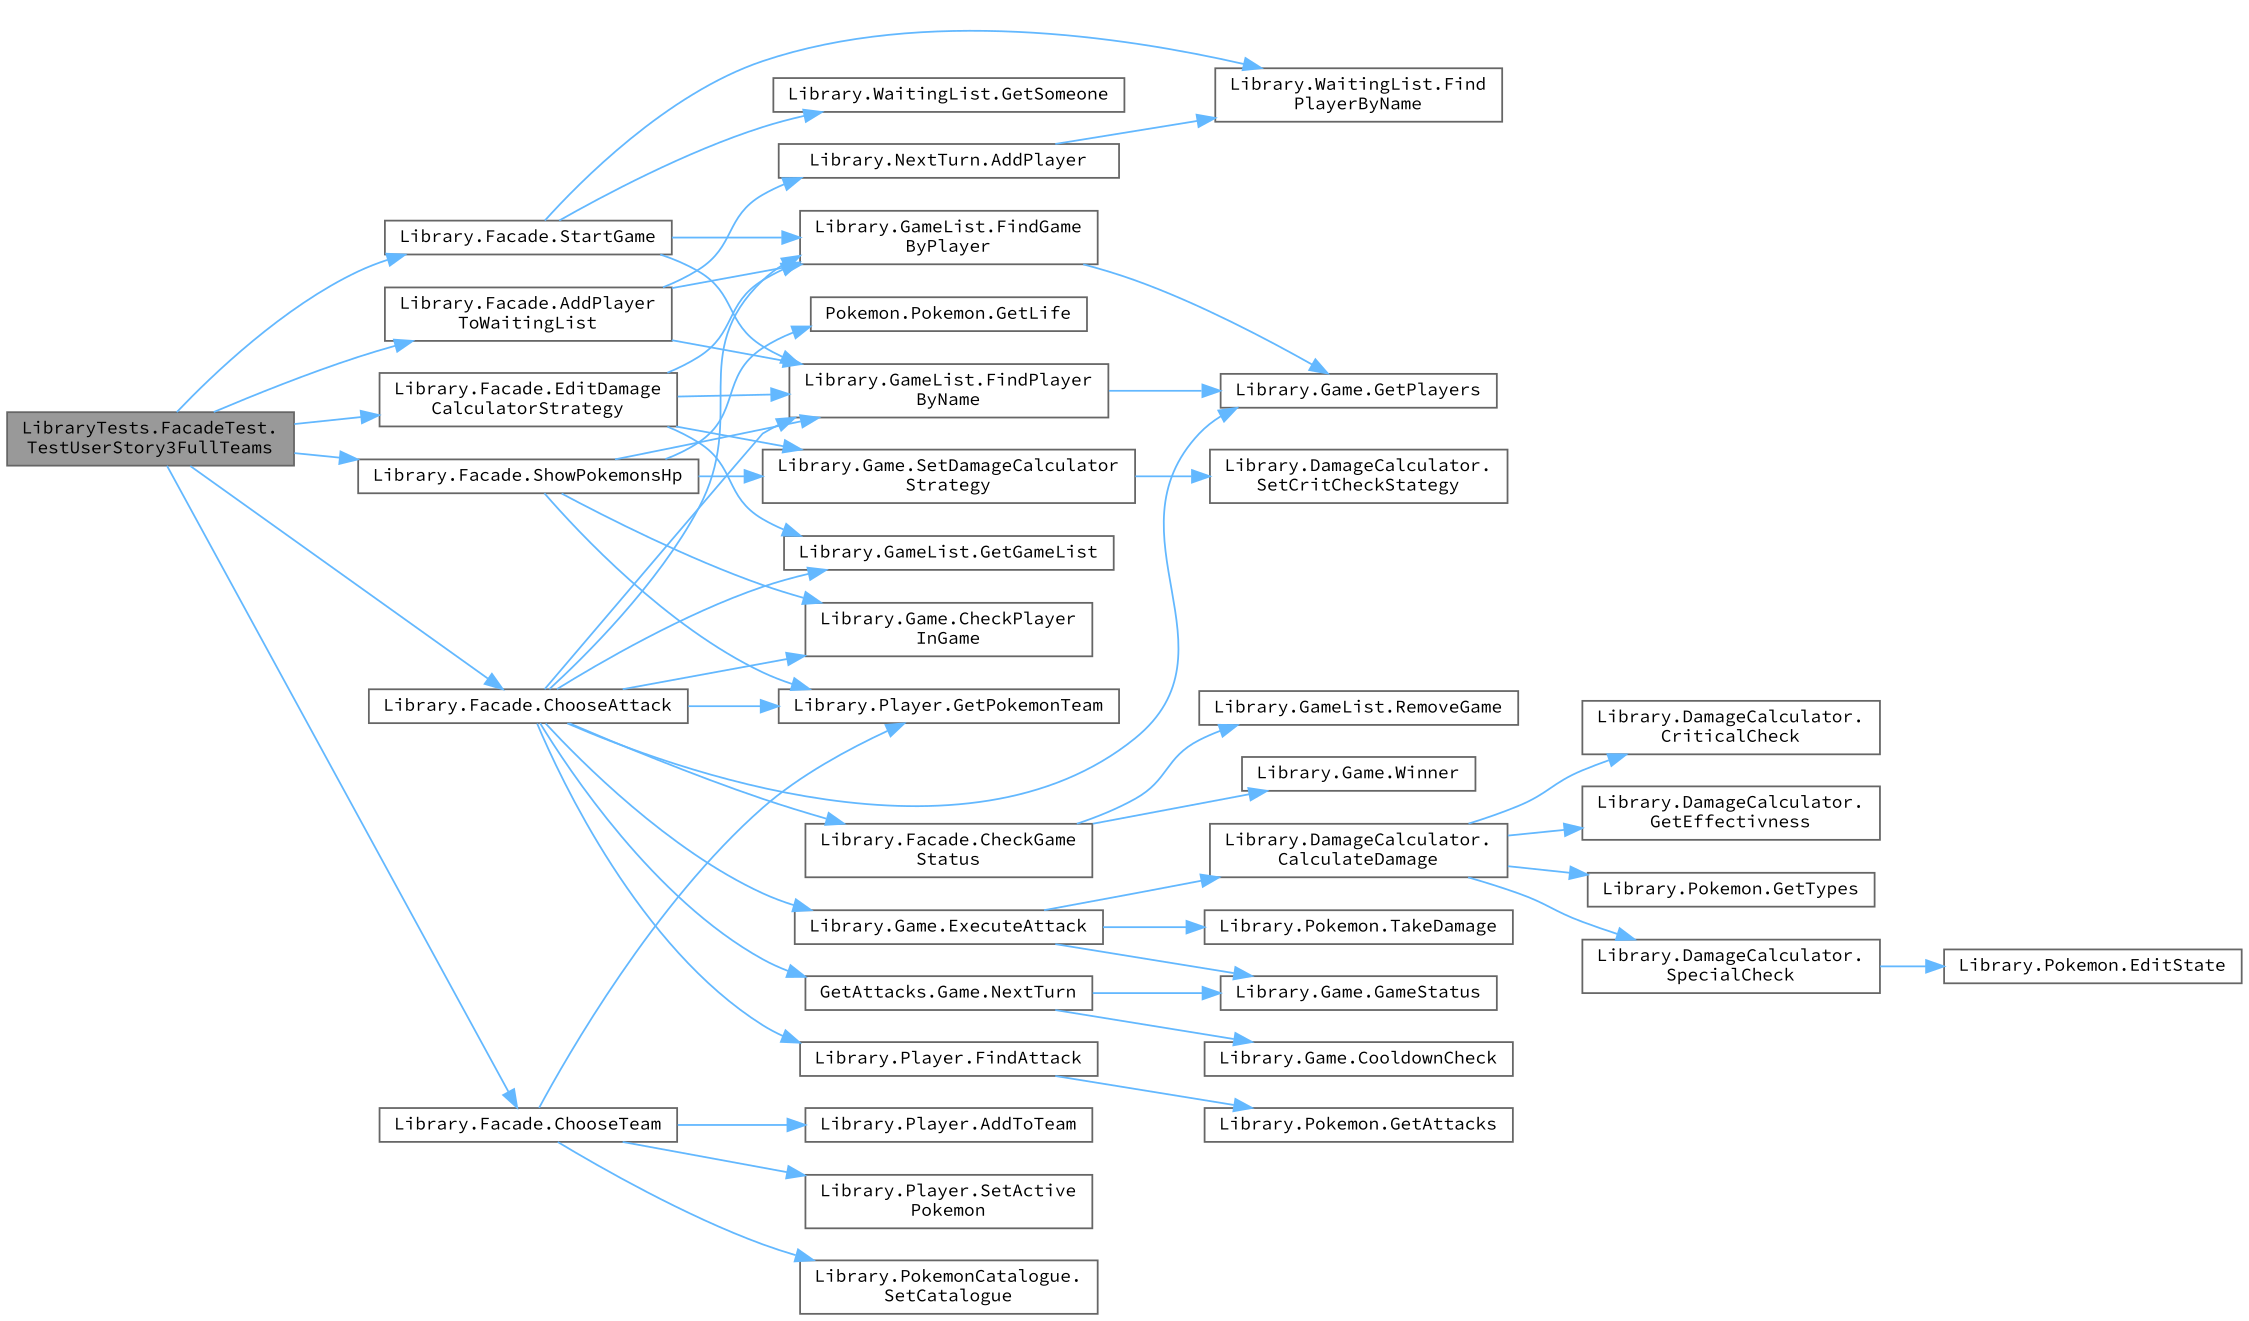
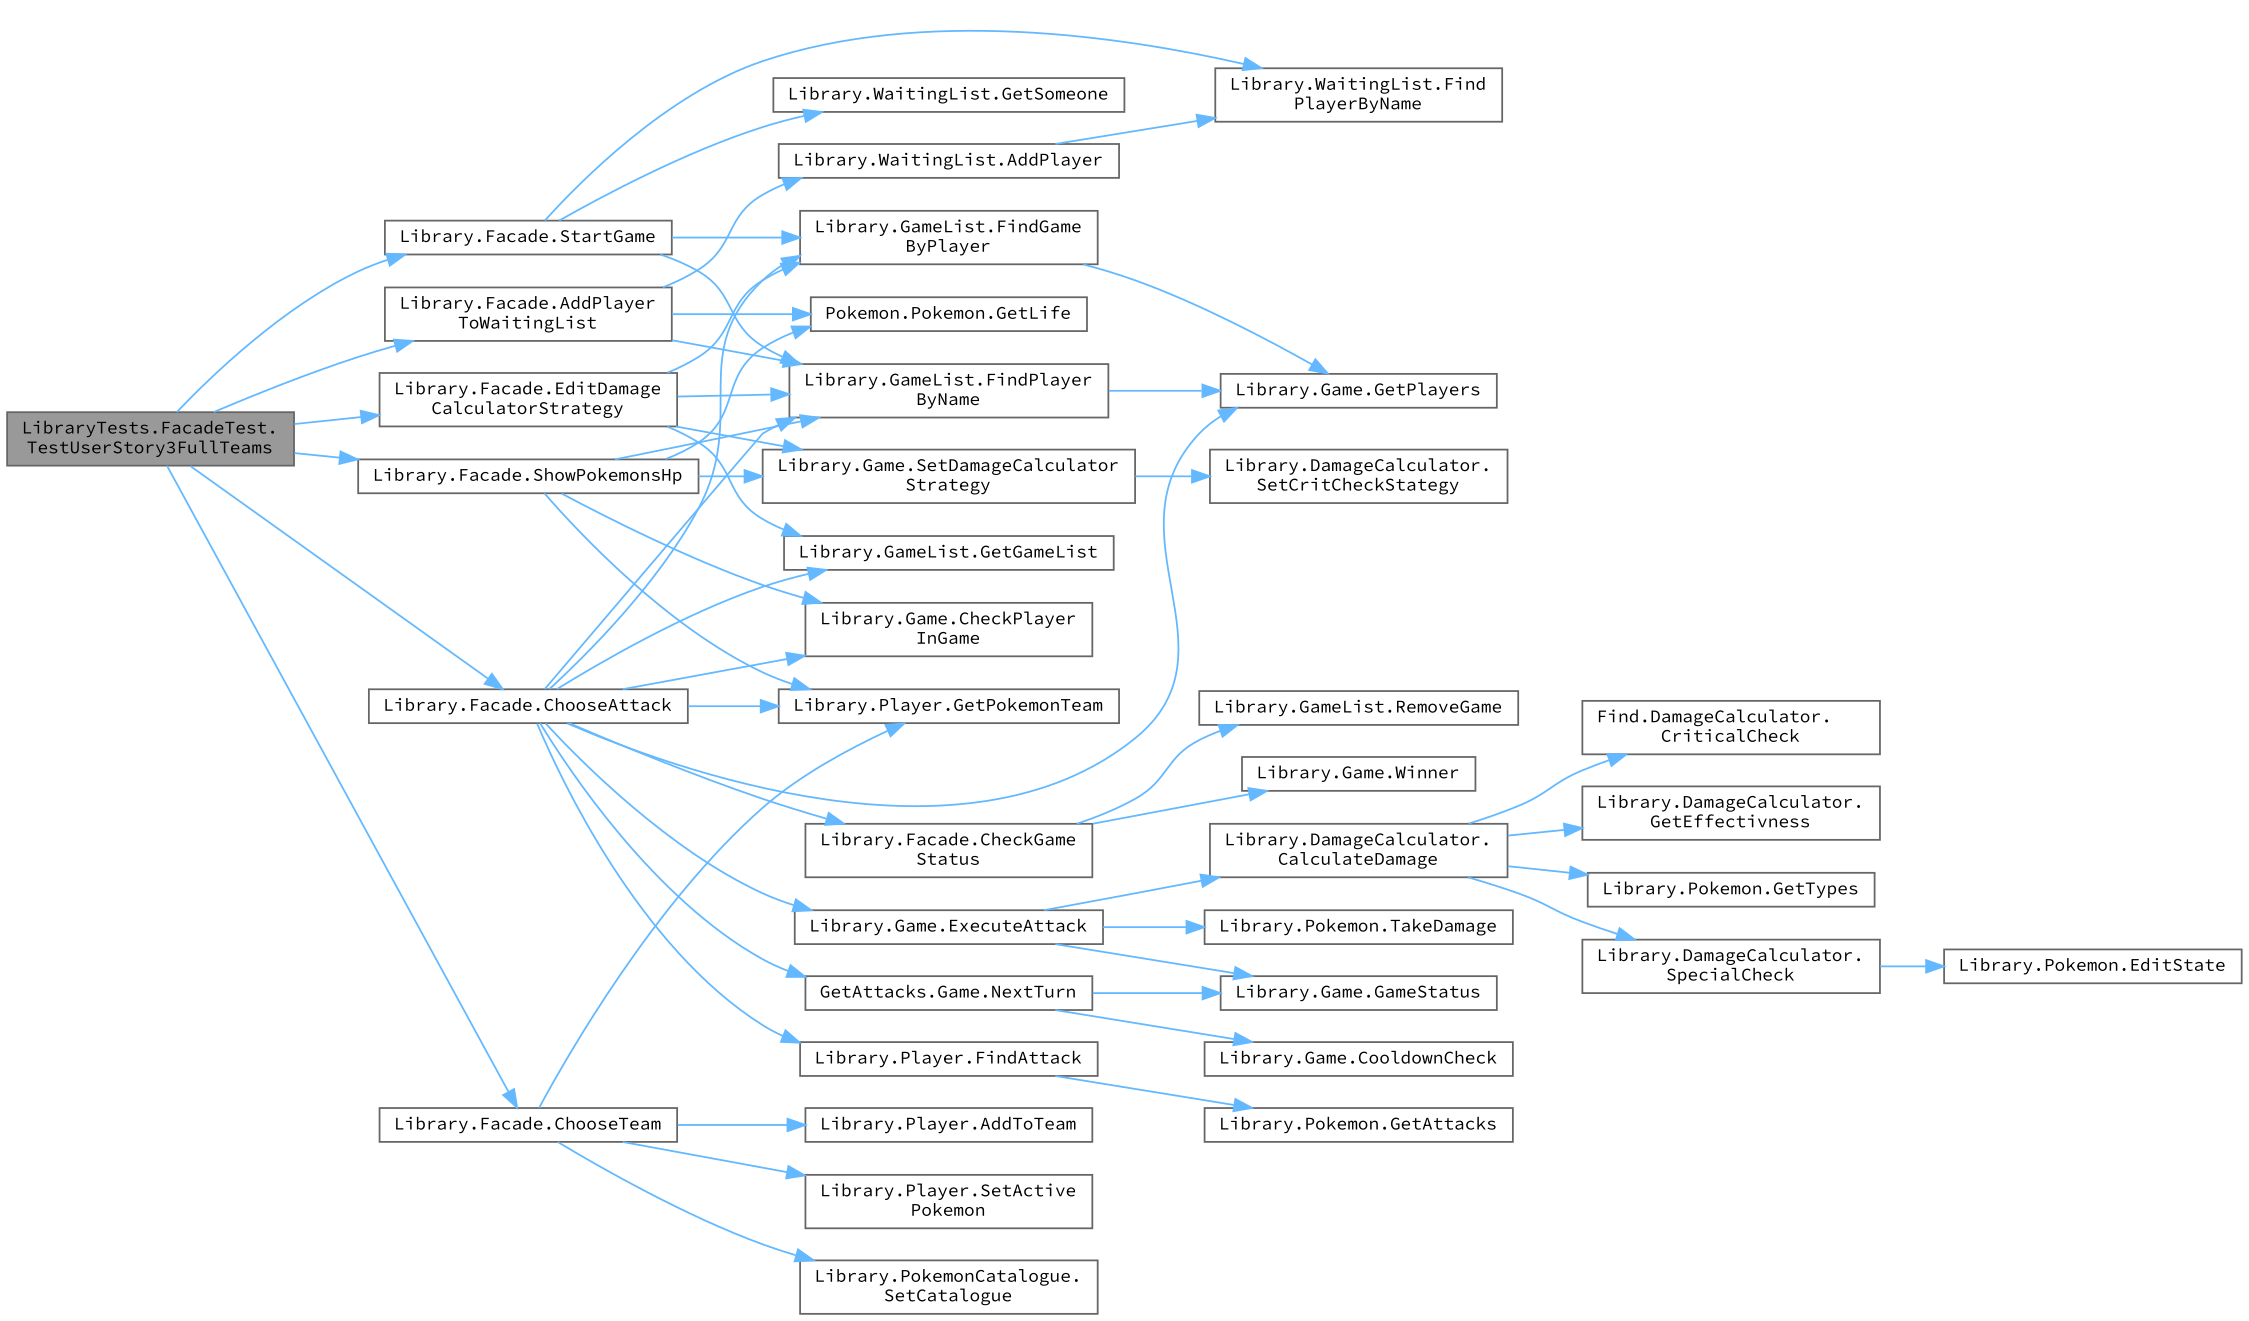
node "Library.NextTurn.AddPlayer": label "Library.NextTurn.AddPlayer" -> "Library.WaitingList.AddPlayer"
edge "Library.Facade.AddPlayer ToWaitingList" -> "Library.GameList.FindGame ByPlayer": now "Library.Facade.AddPlayer ToWaitingList" -> "Pokemon.Pokemon.GetLife"
node "Library.DamageCalculator. CriticalCheck": label "Library.DamageCalculator. CriticalCheck" -> "Find.DamageCalculator. CriticalCheck"
